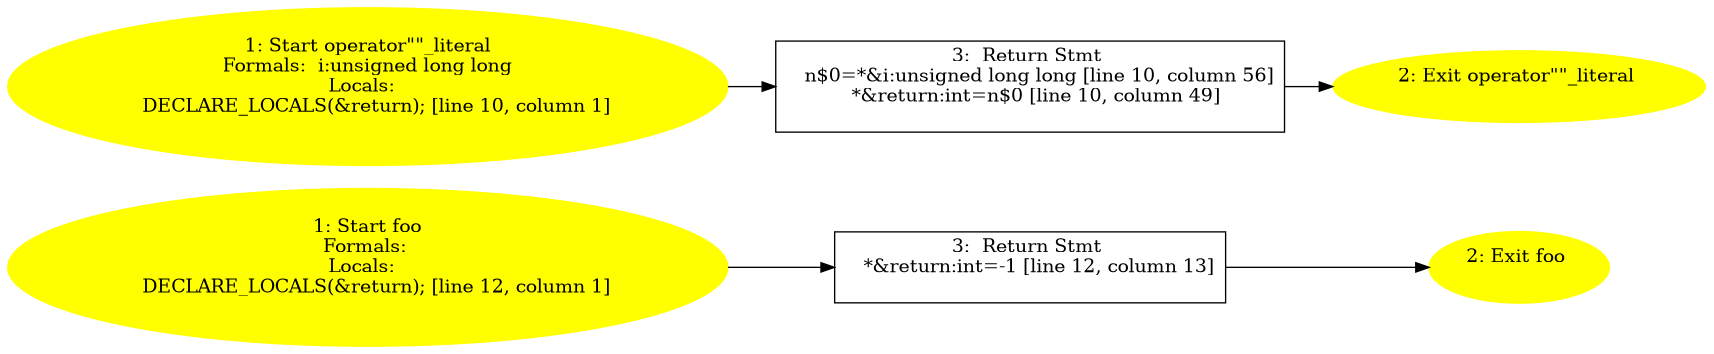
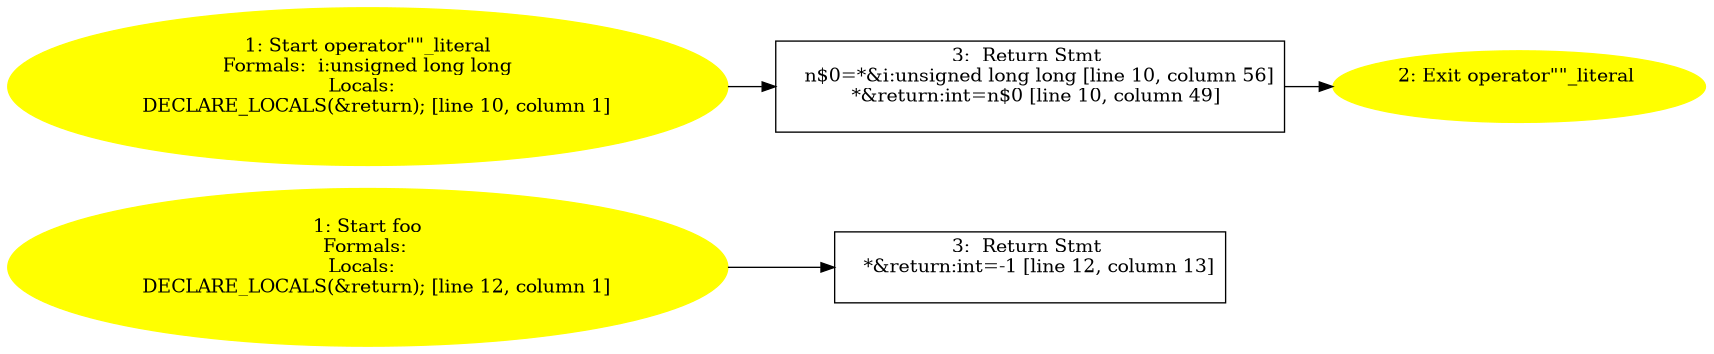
node "2: Exit foo": removed
